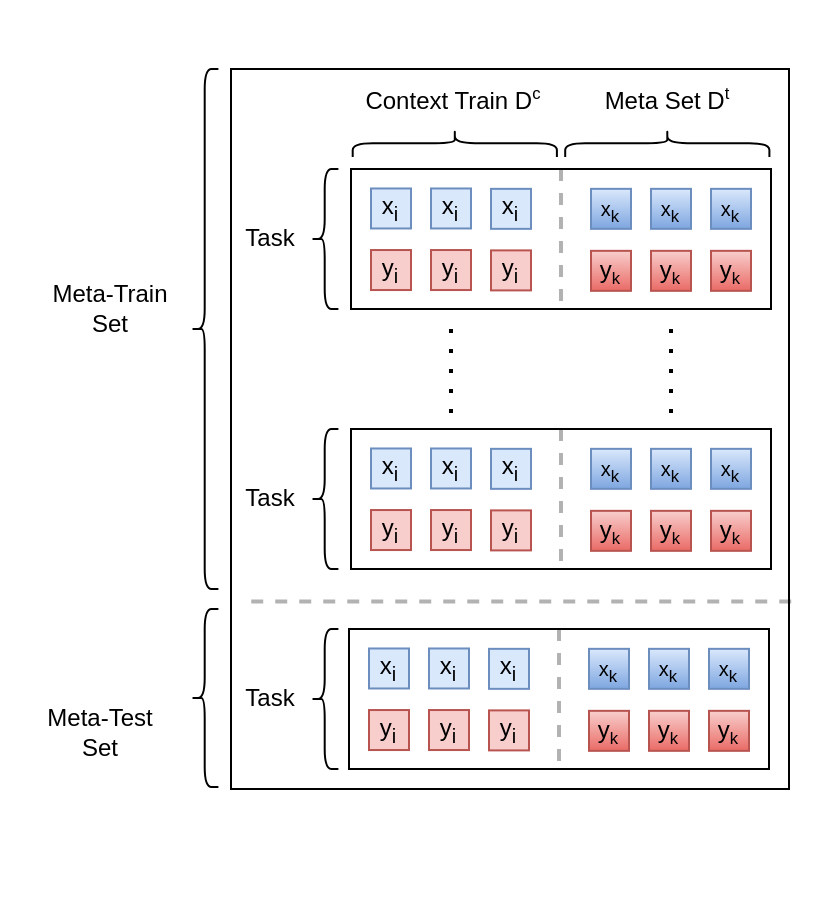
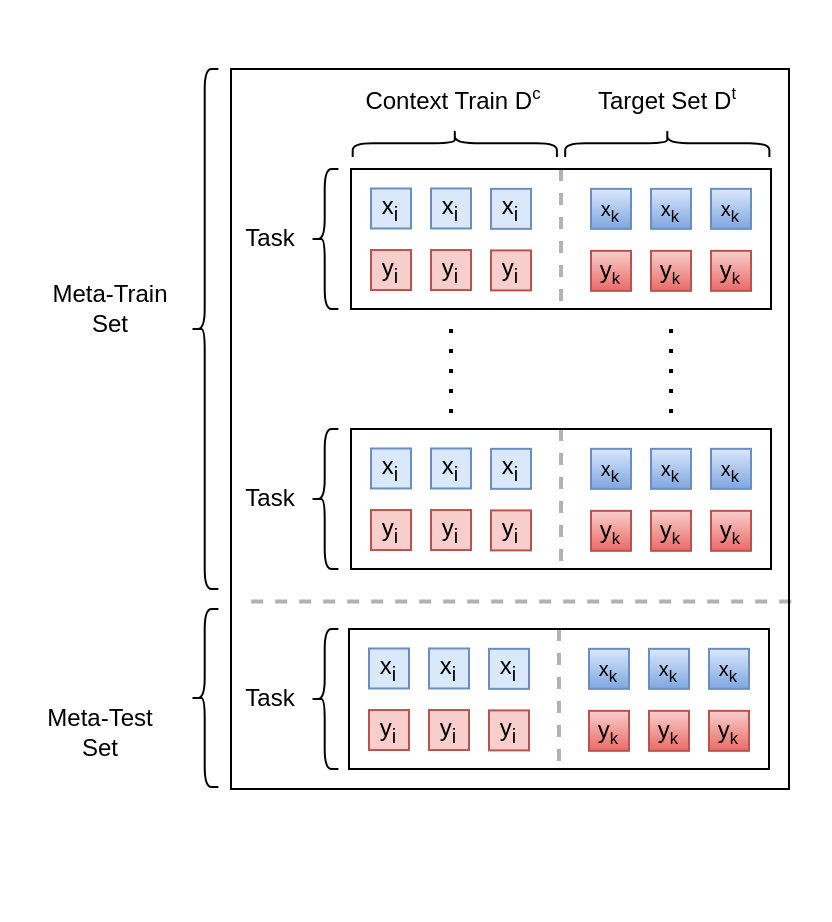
node "Meta Set Dt": label "Meta Set Dt" -> "Target Set Dt"
